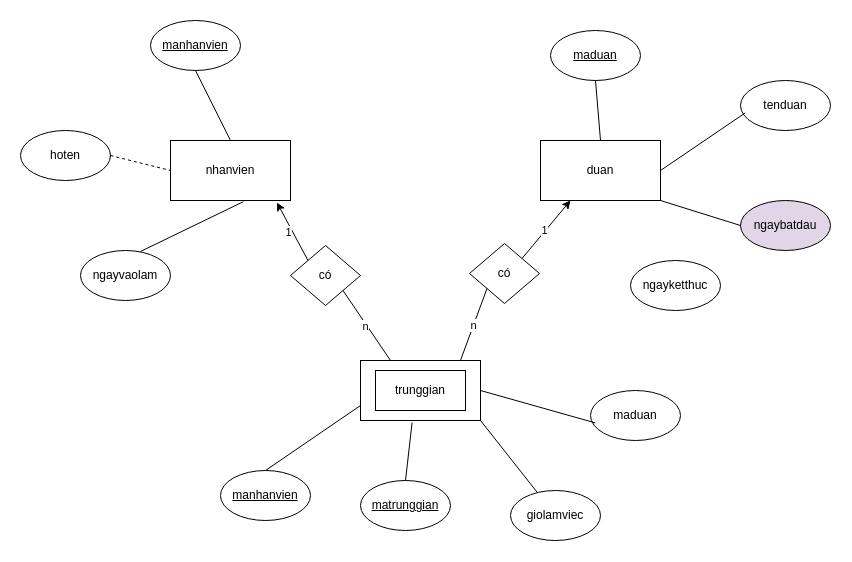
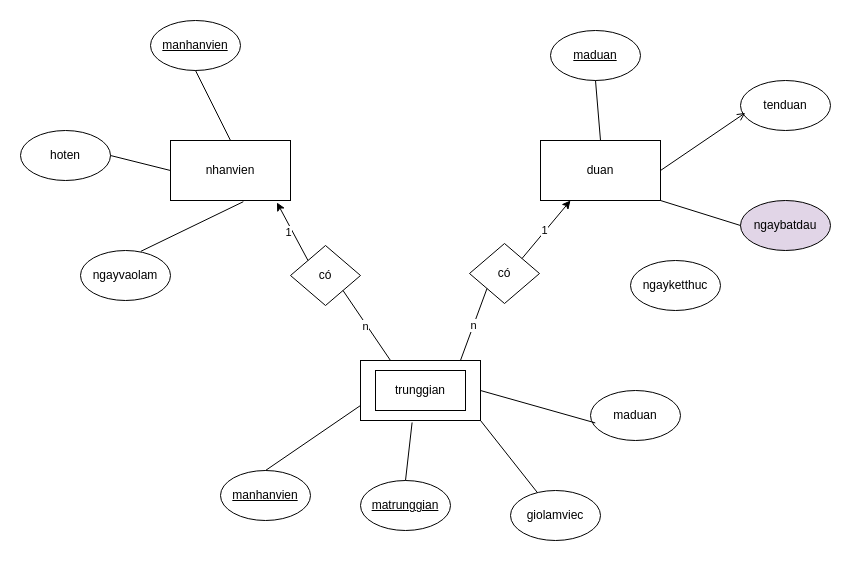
edge "tenduan" -- "duan": arrowhead none -> open
edge "hoten" -- "nhanvien": style dashed -> solid
